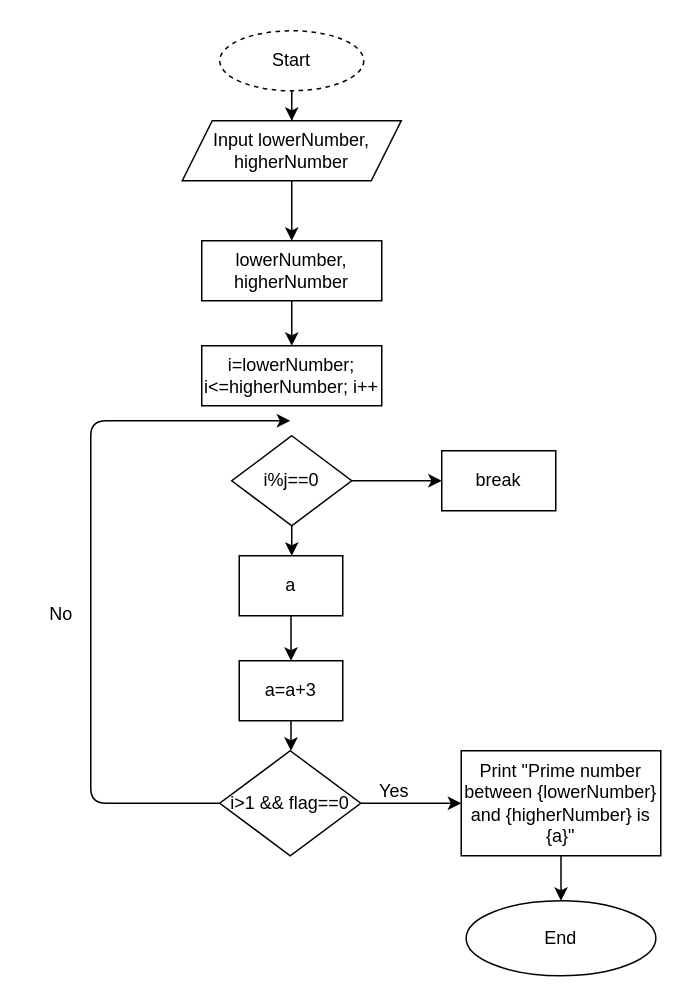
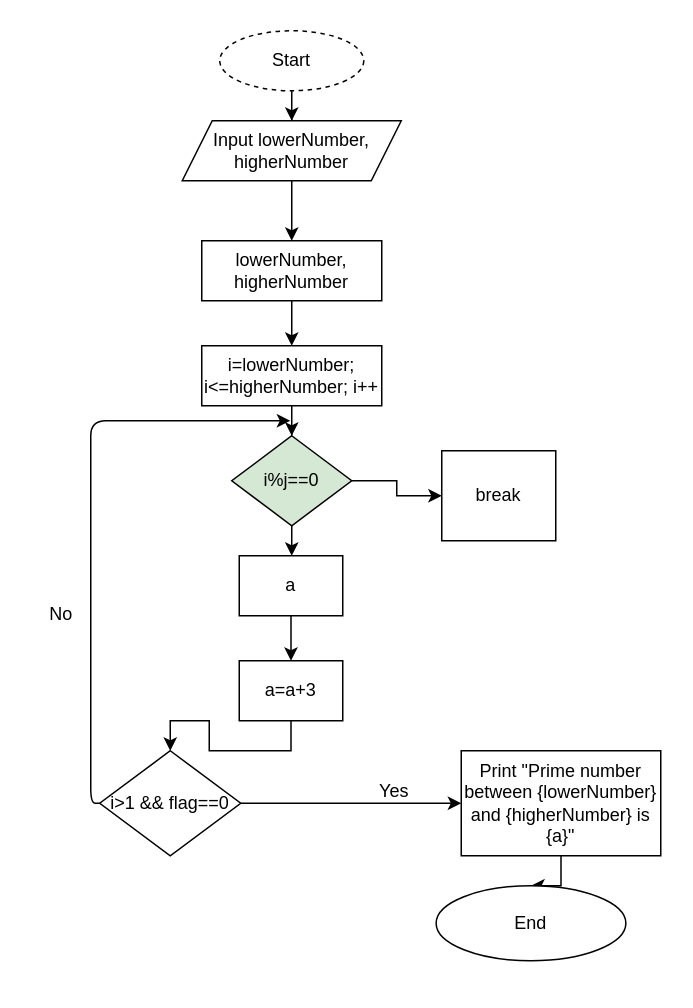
edge "i=lowerNumber; i<=higherNumber; i++" -> "i%j==0": added
node "i%j==0": fillcolor #ffffff -> #d5e8d4
node "break": size 114x60 -> 114x90
node "i>1 && flag==0": moved (290, 803) -> (170, 803)
node "End": moved (561, 938) -> (531, 923)
